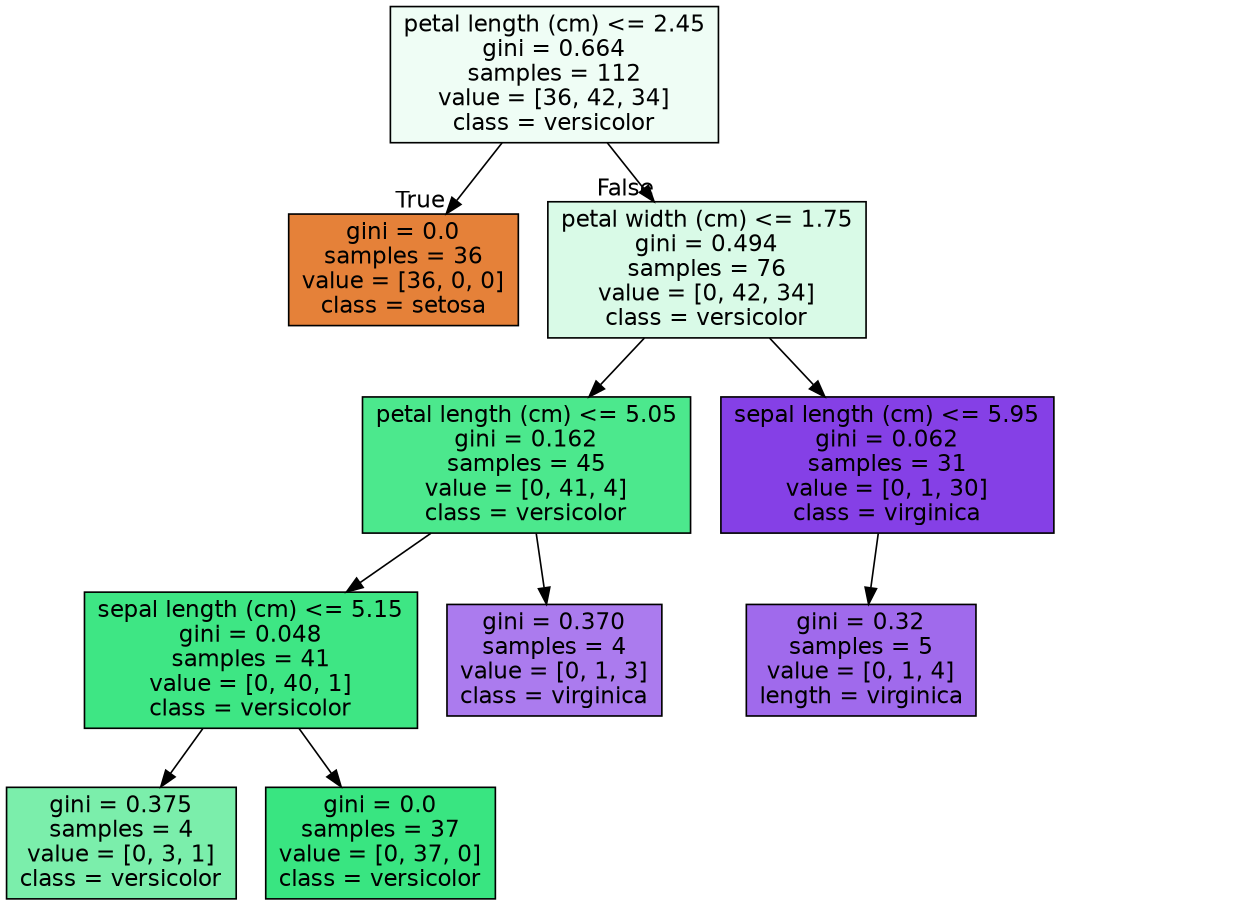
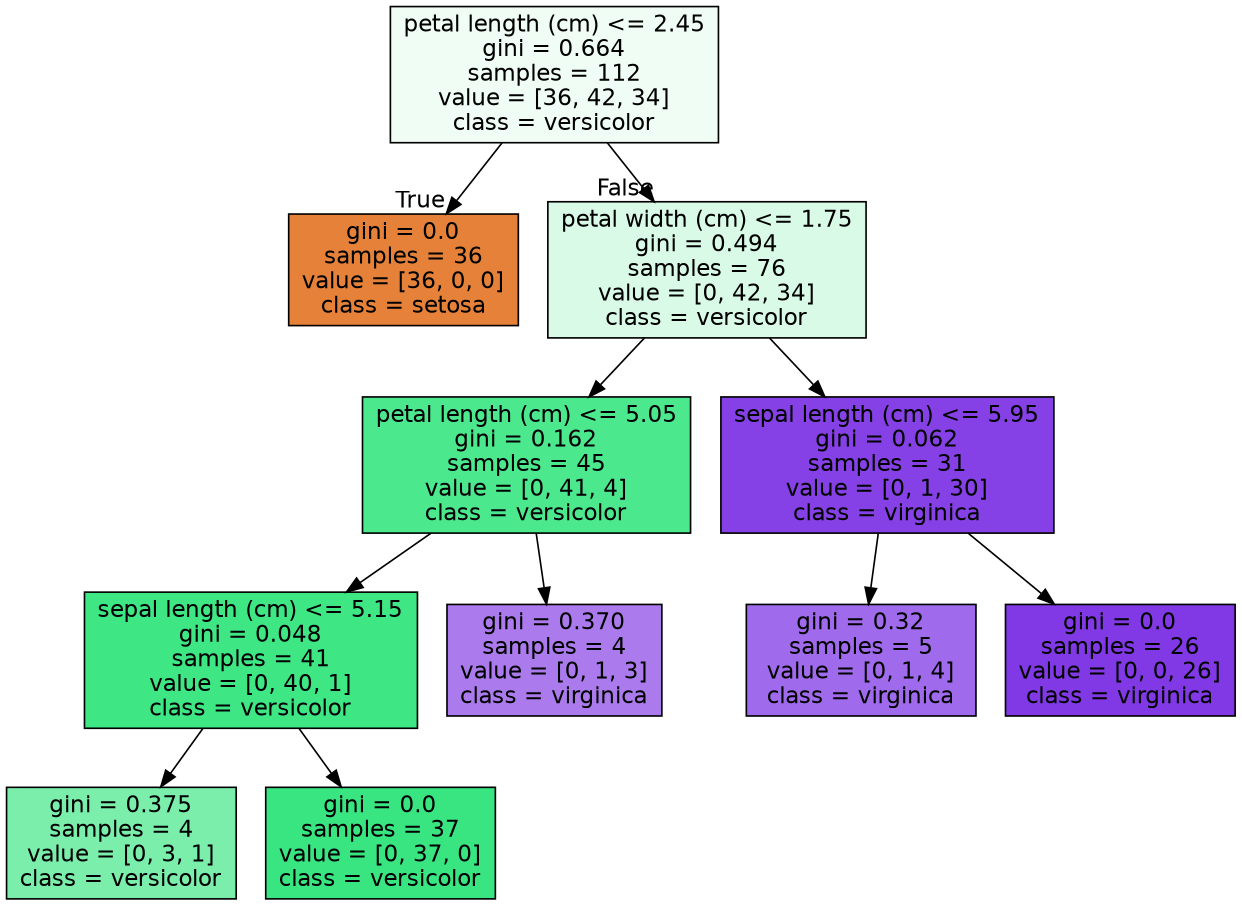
node "gini = 0.32 samples = 5 value = [0, 1, 4] length = virginica": label "gini = 0.32 samples = 5 value = [0, 1, 4] length = virginica" -> "gini = 0.32 samples = 5 value = [0, 1, 4] class = virginica"
node "gini = 0.0 samples = 26 value = [0, 0, 26] class = virginica": added
